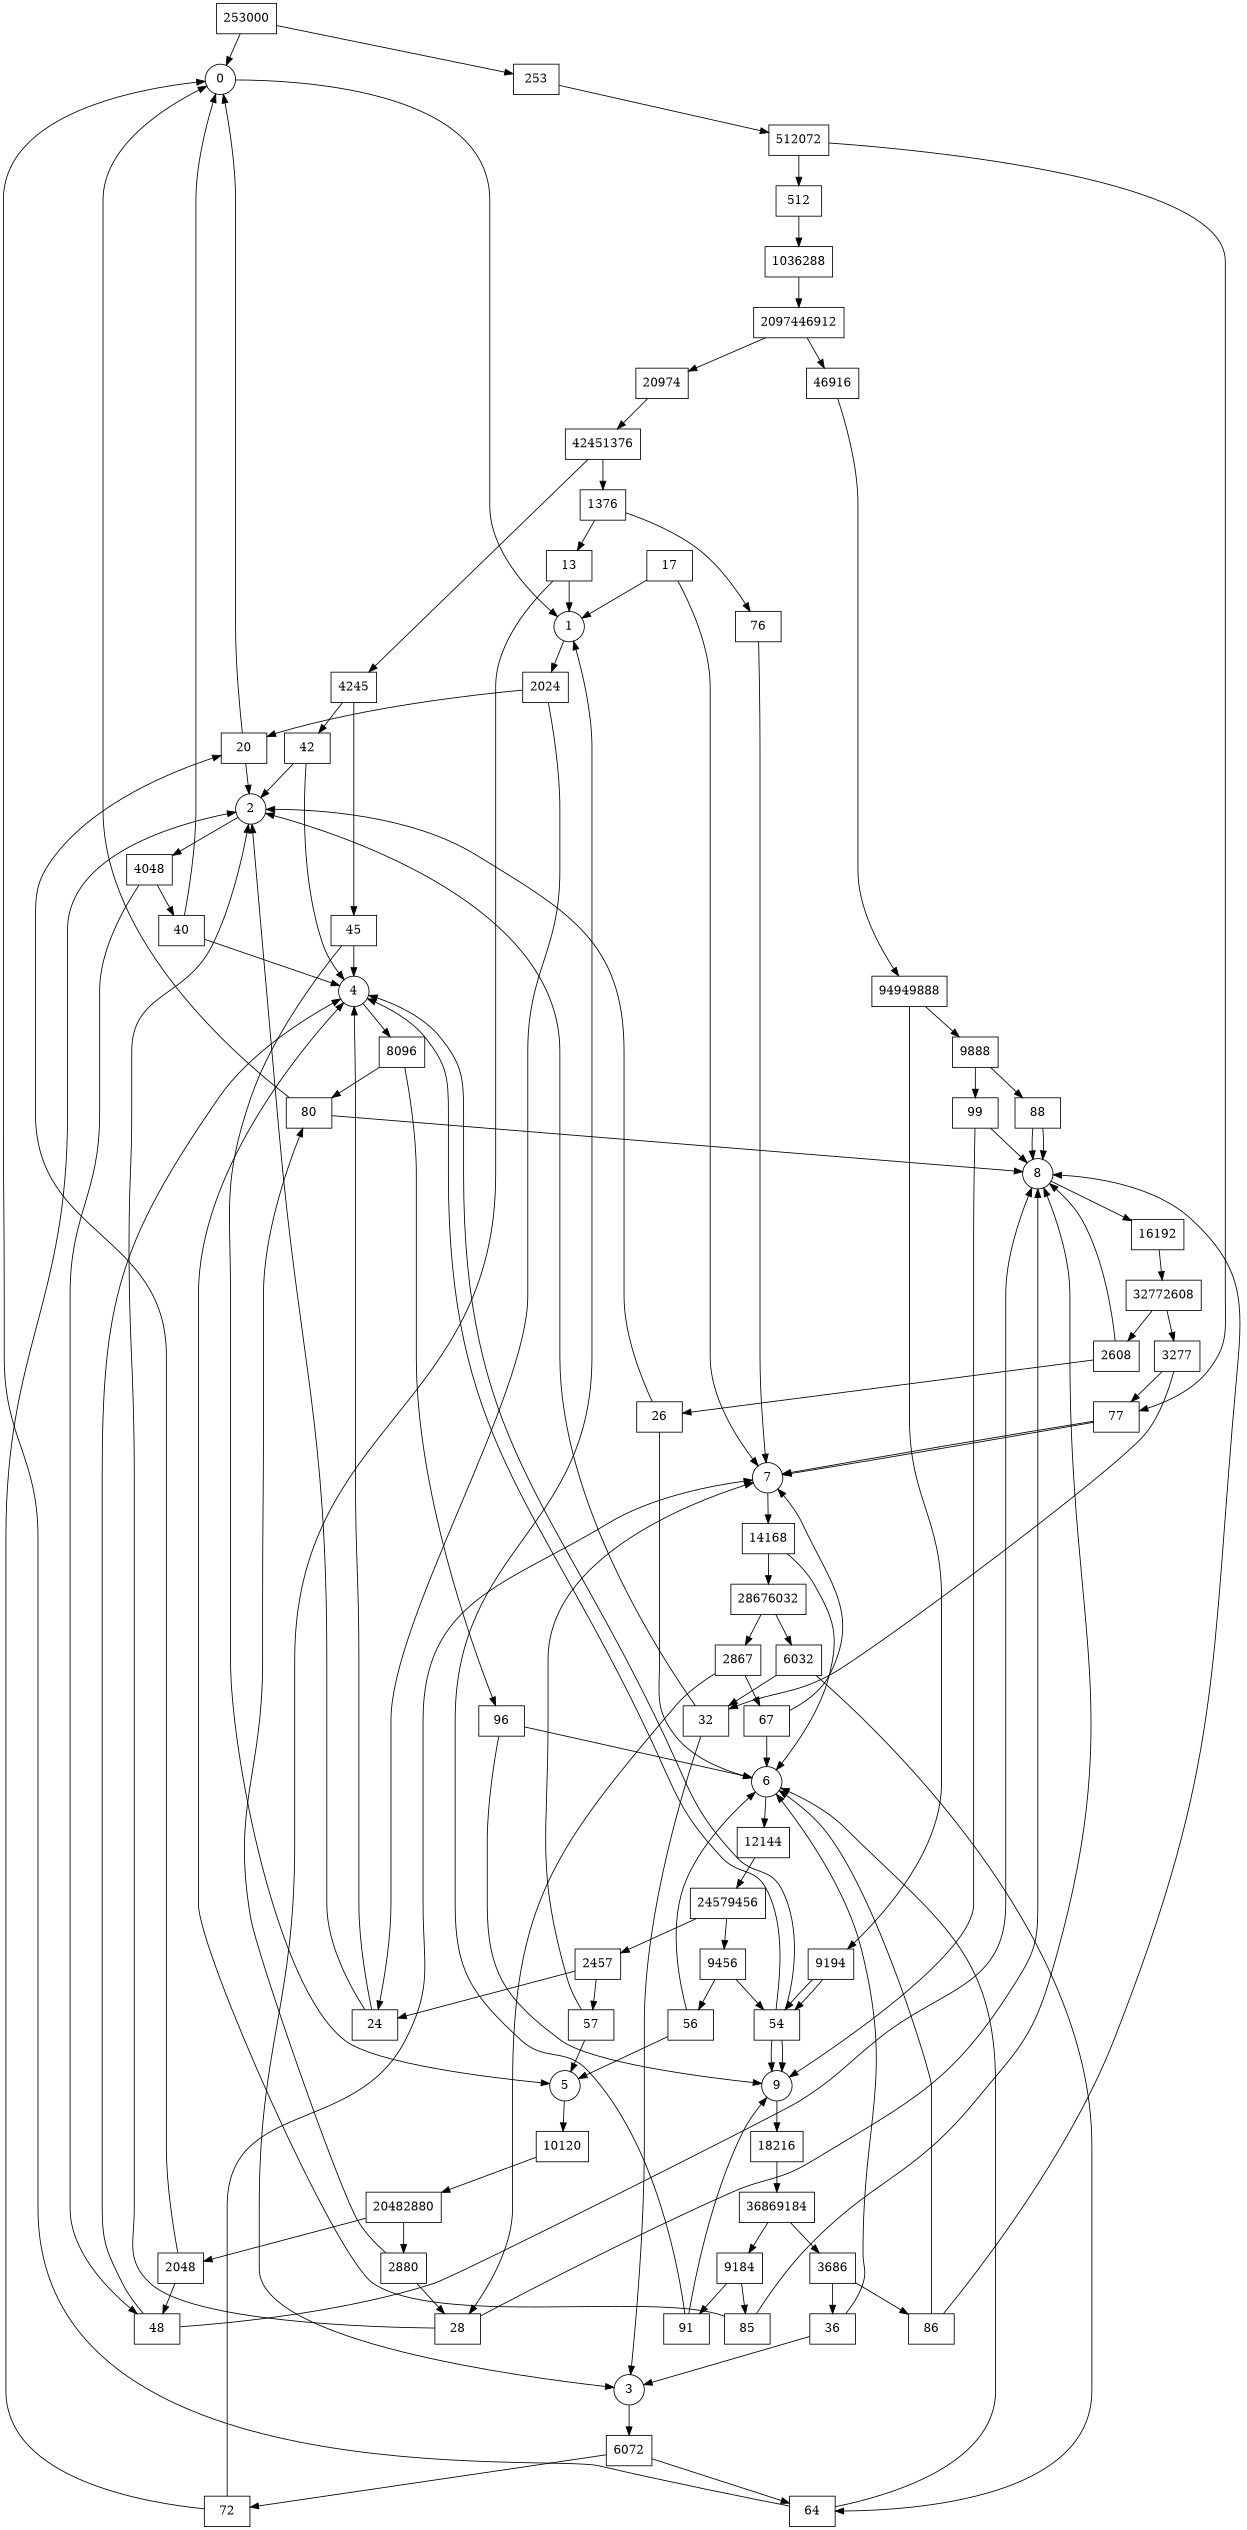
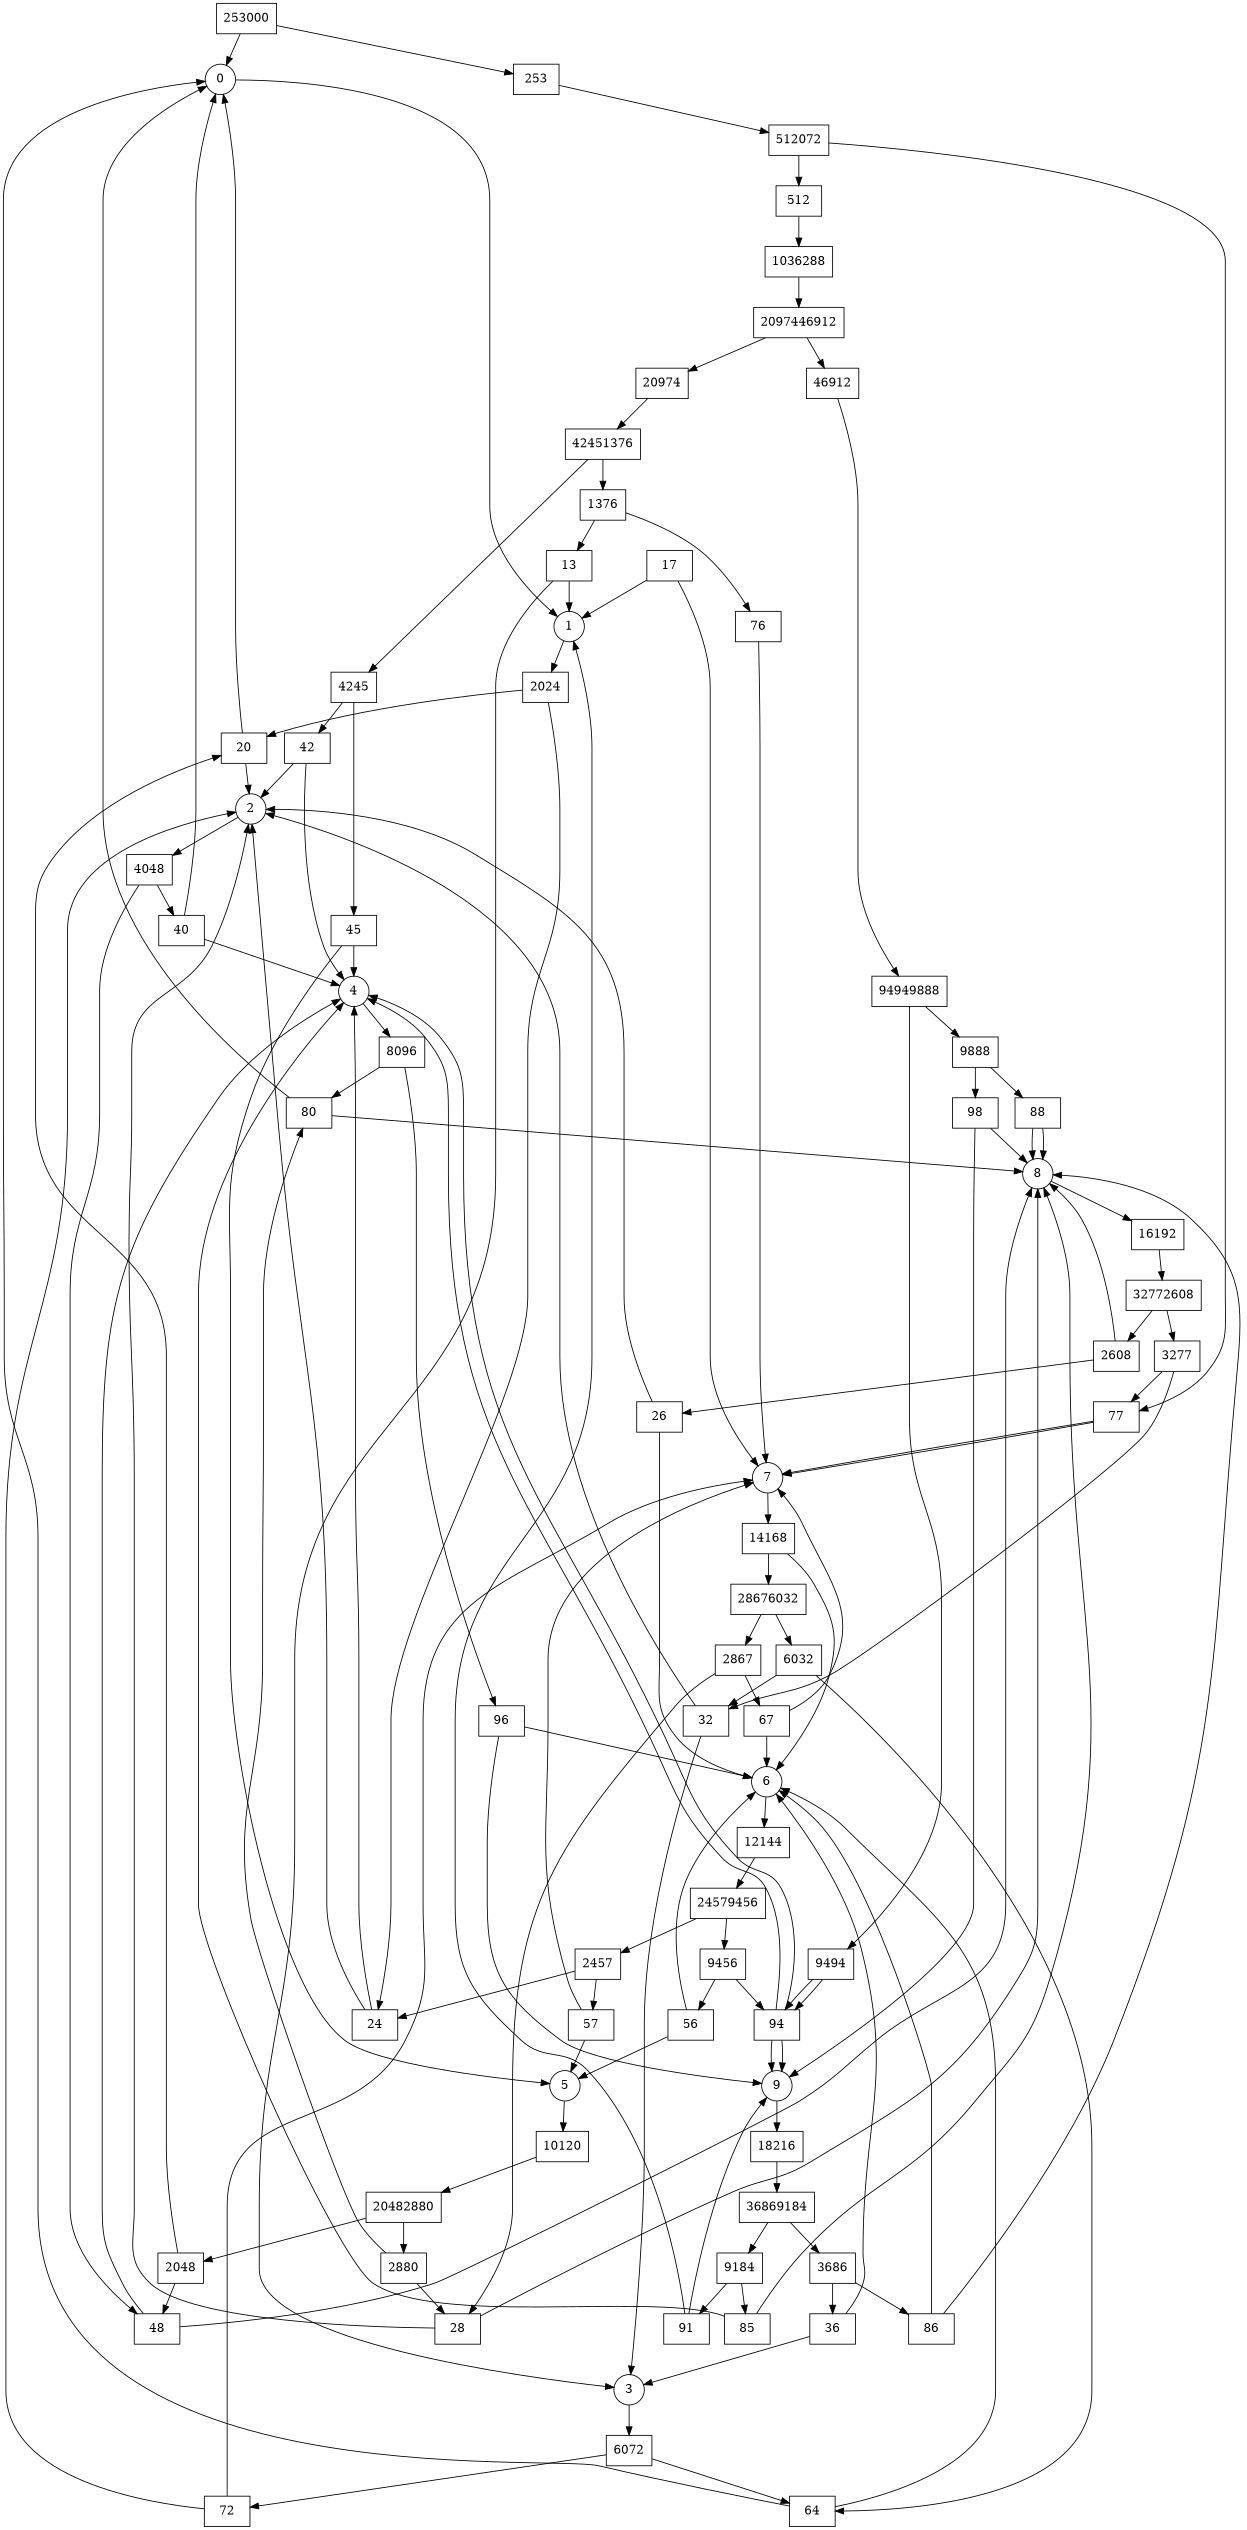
node "46916": label "46916" -> "46912"
node "99": label "99" -> "98"
node "9194": label "9194" -> "9494"
node "54": label "54" -> "94"
